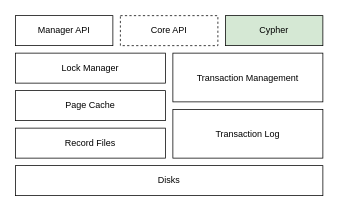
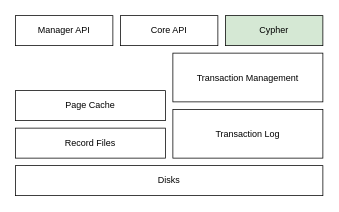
node "Core API": style dashed -> solid
node "Lock Manager": removed
